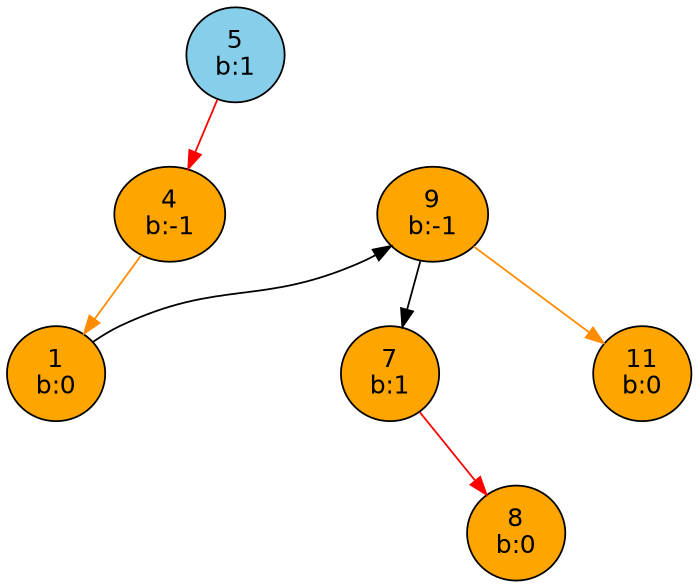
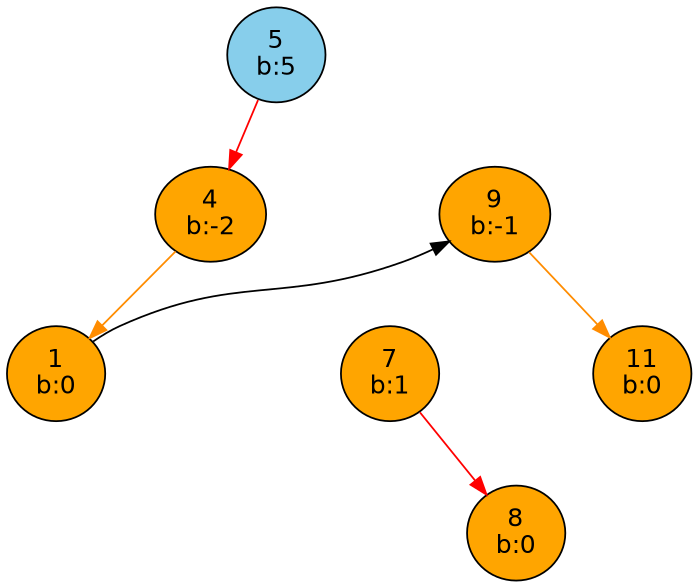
node "5 b:1": label "5 b:1" -> "5 b:5"
node "4 b:-1": label "4 b:-1" -> "4 b:-2"
edge "9 b:-1" -> "7 b:1": removed
